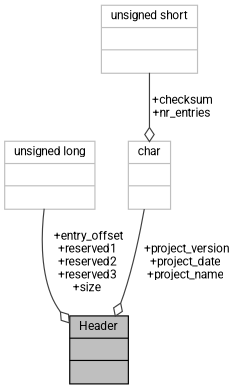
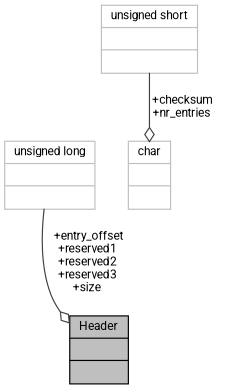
edge "char" -> "Header": removed, label "+project_version +project_date +project_name"
